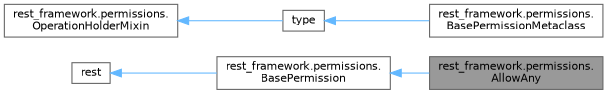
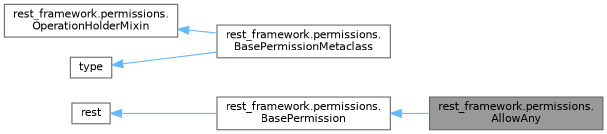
edge "type" -> "rest_framework.permissions. OperationHolderMixin": now "rest_framework.permissions. BasePermissionMetaclass" -> "rest_framework.permissions. OperationHolderMixin"
